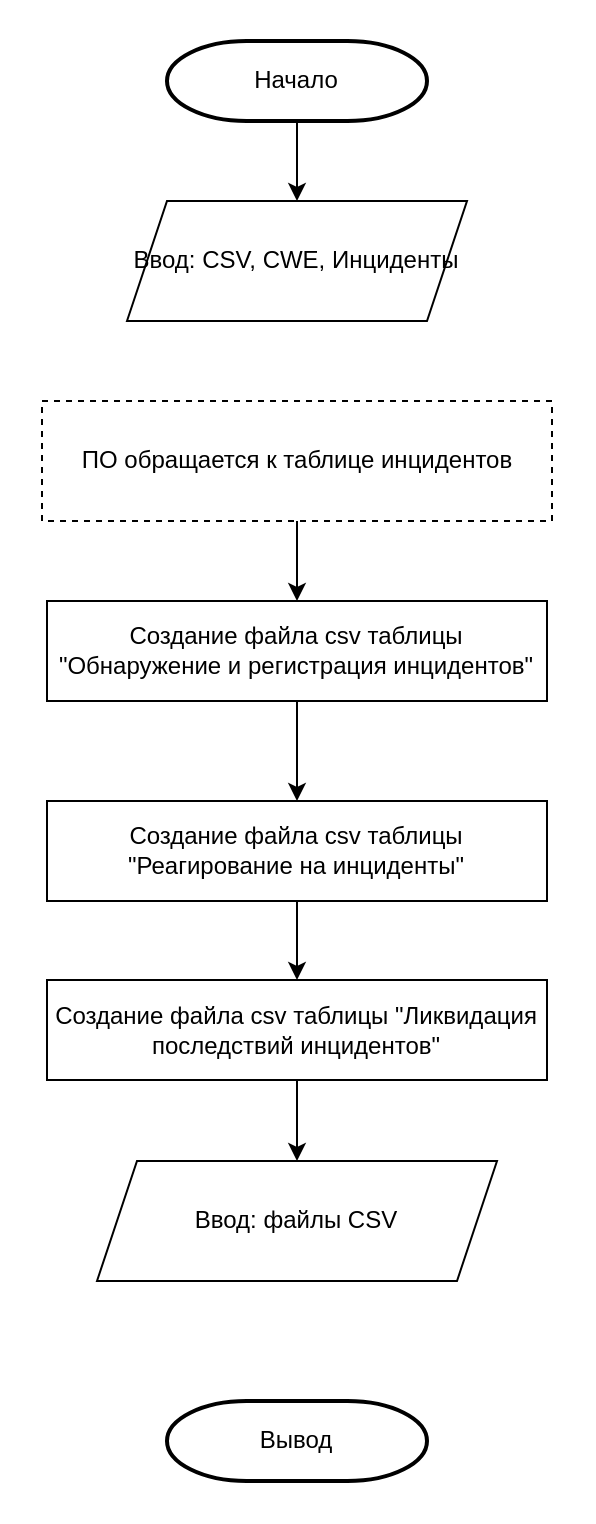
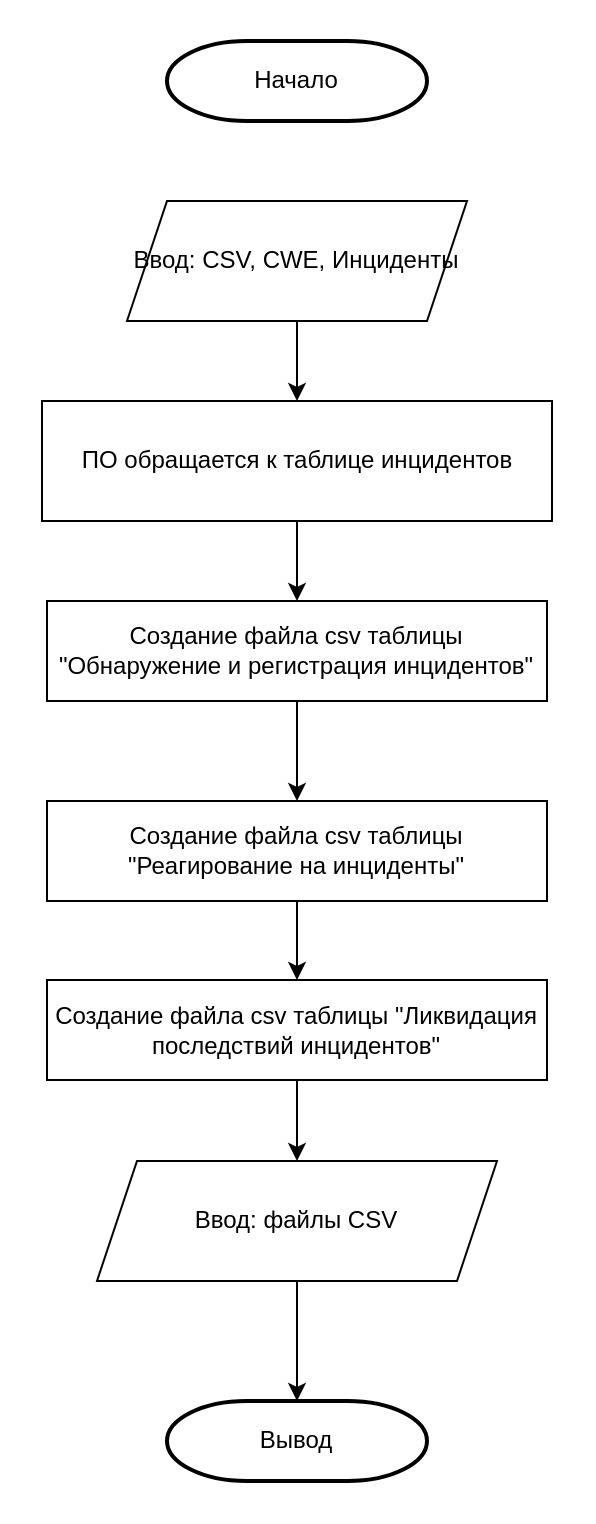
edge "Начало" -> "Ввод: CSV, CWE, Инциденты": removed
edge "Ввод: CSV, CWE, Инциденты" -> "ПО обращается к таблице инцидентов": added
node "ПО обращается к таблице инцидентов": style dashed -> solid
edge "Ввод: файлы CSV" -> "Вывод": added
